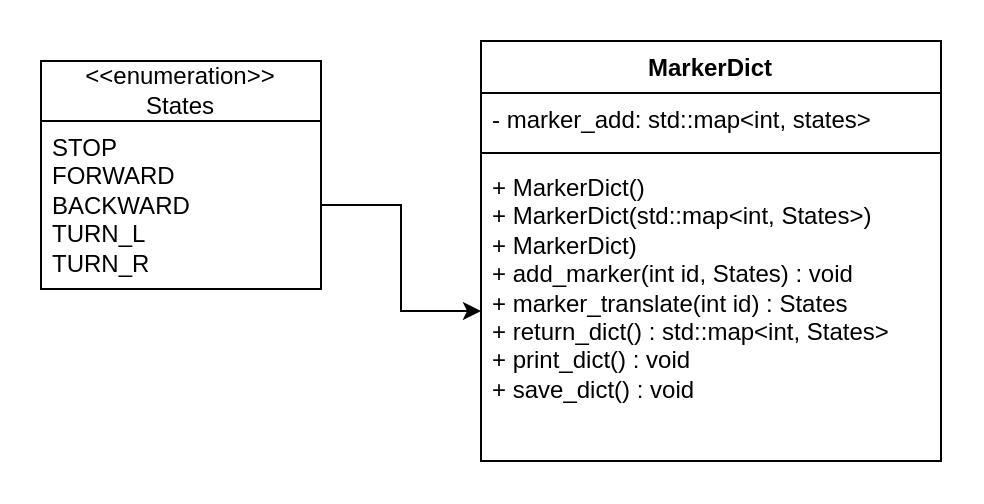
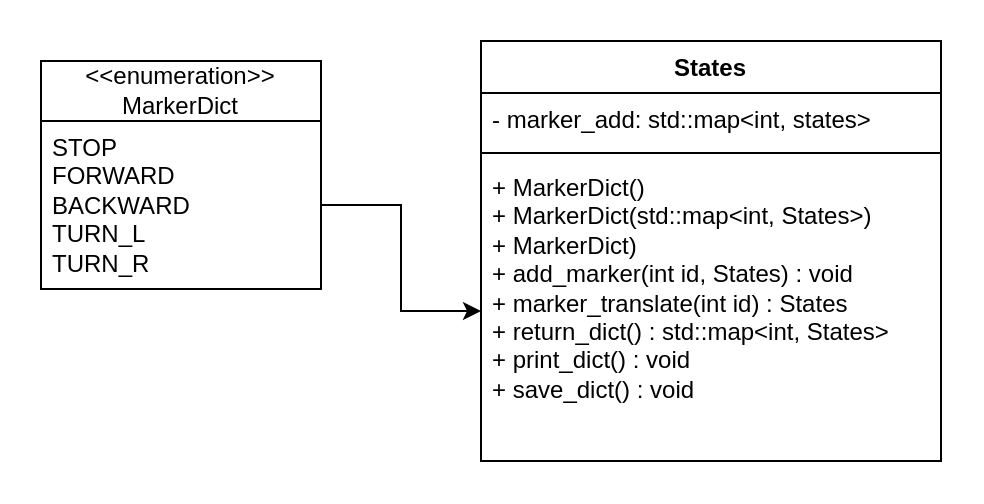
node "MarkerDict": label "MarkerDict" -> "States"
node "<<enumeration>> States": label "<<enumeration>> States" -> "<<enumeration>> MarkerDict"
